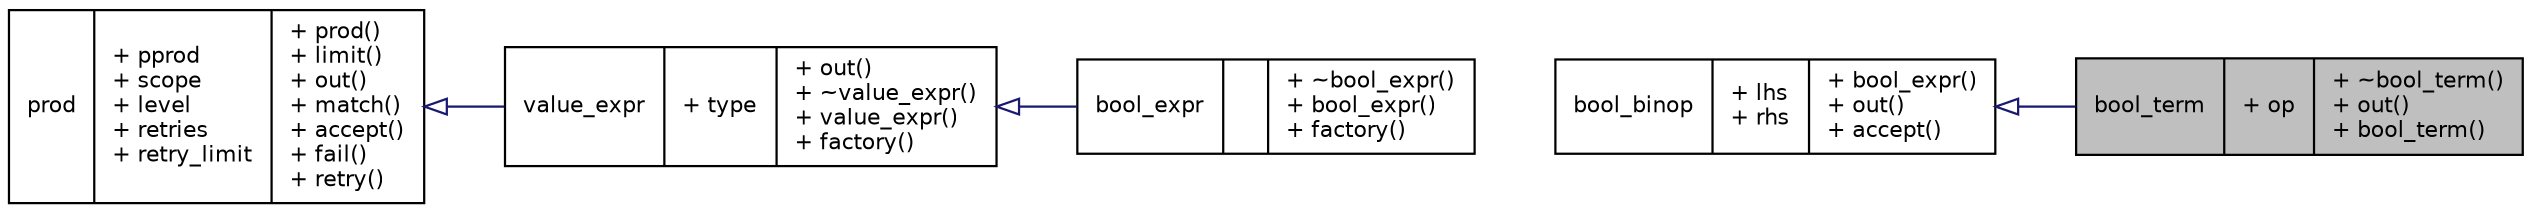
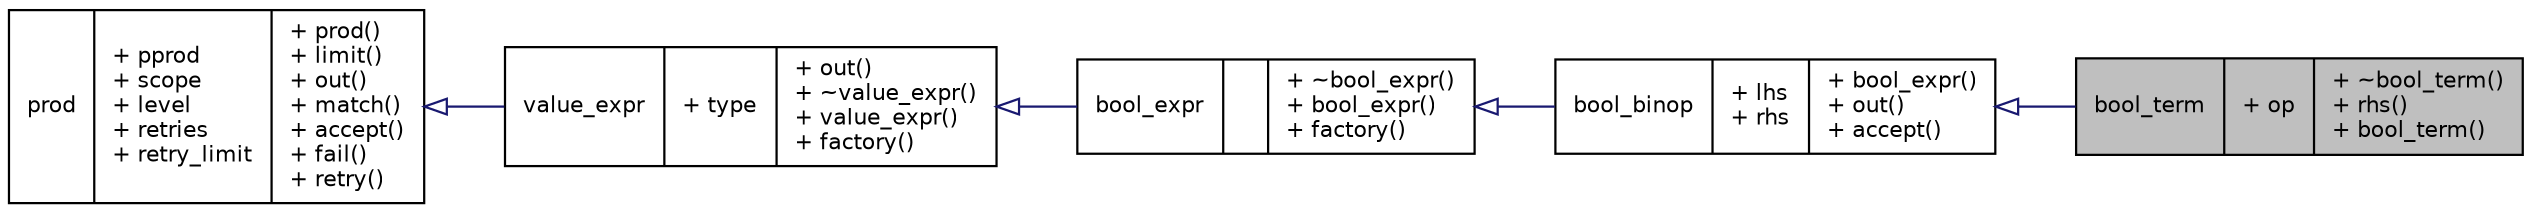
node "bool_term": text "+ out()" -> "+ rhs()"
edge "bool_binop" -> "bool_expr": added
